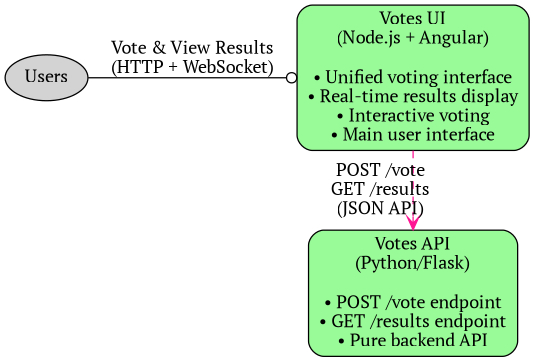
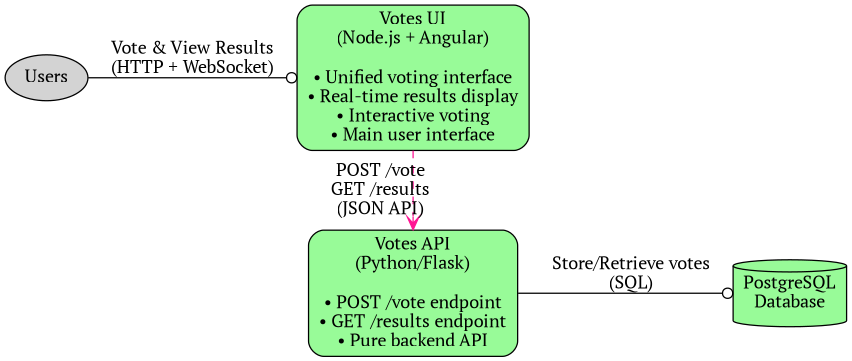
node "PostgreSQL Database": added
